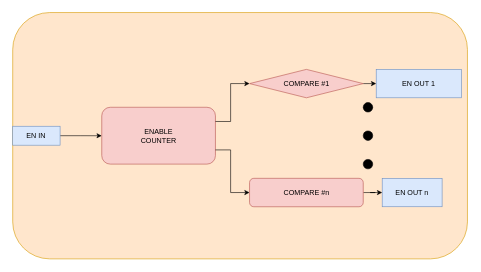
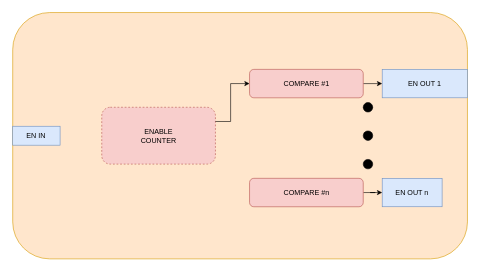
node "COMPARE #1": shape diamond -> rounded rectangle
node "EN OUT 1": moved (419, 84) -> (425, 84)
edge "EN IN" -> "ENABLE COUNTER": removed
node "ENABLE COUNTER": style solid -> dashed
edge "ENABLE COUNTER" -> "COMPARE #n": removed
